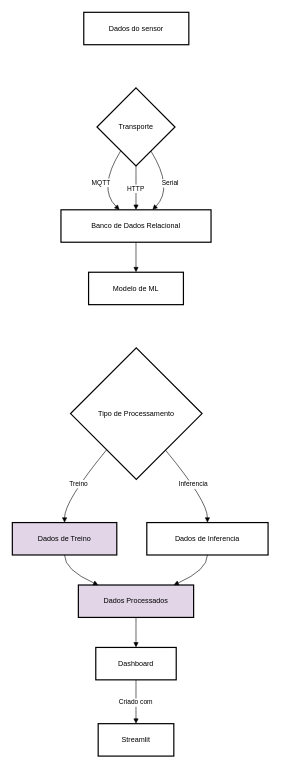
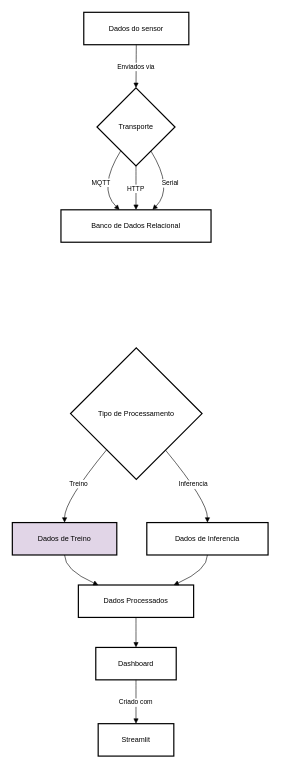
edge "Dados do sensor" -> "Transporte": added, label "Enviados via"
edge "Banco de Dados Relacional" -> "Modelo de ML": removed
node "Modelo de ML": removed
node "Dados Processados": fillcolor #e1d5e7 -> #ffffff
